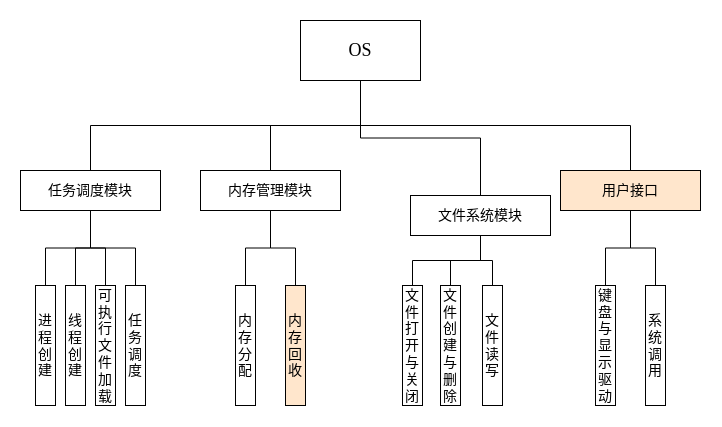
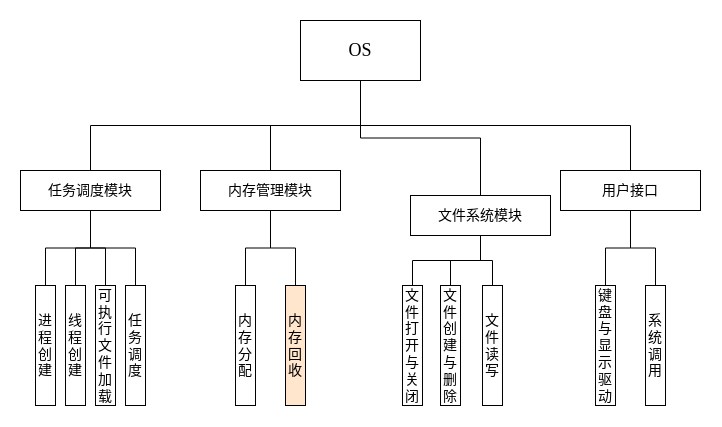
node "用户接口": fillcolor #ffe6cc -> #ffffff
